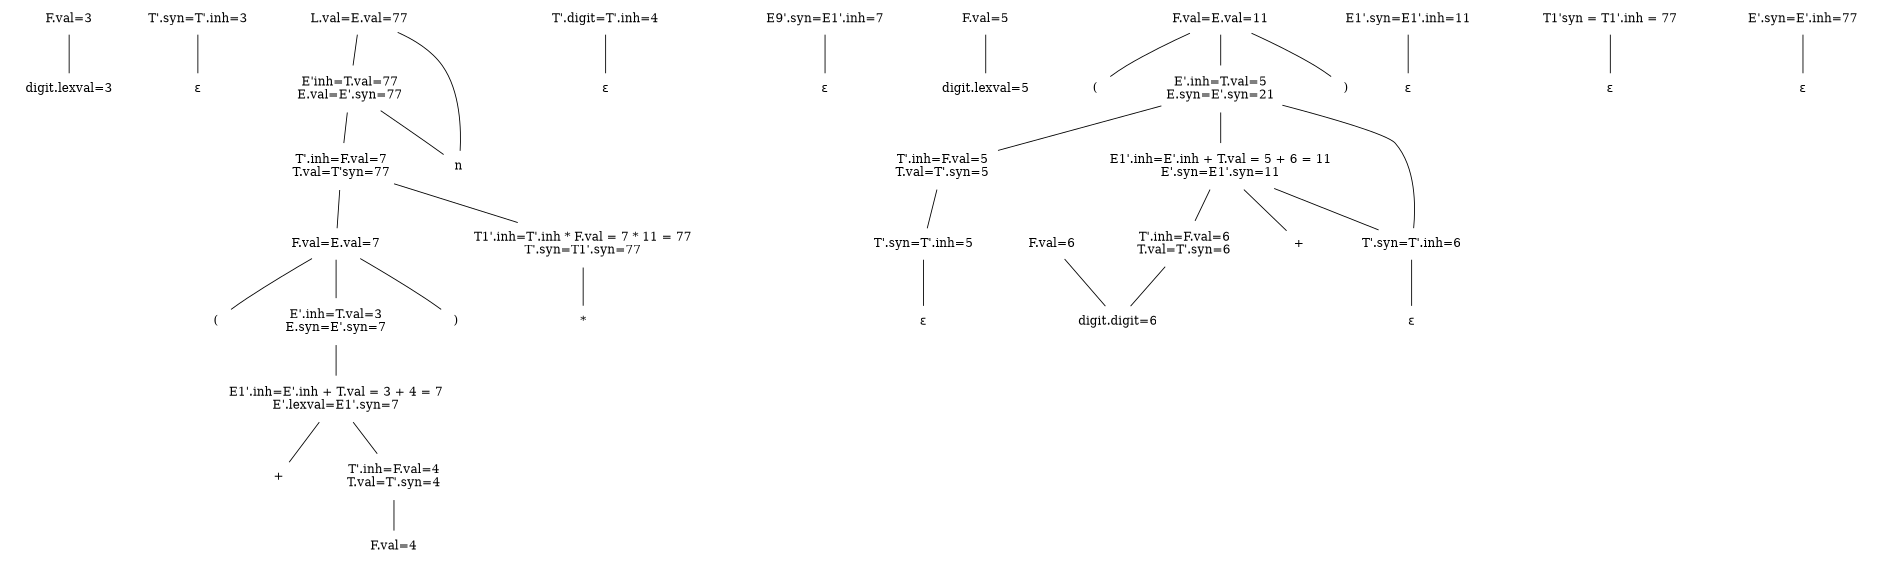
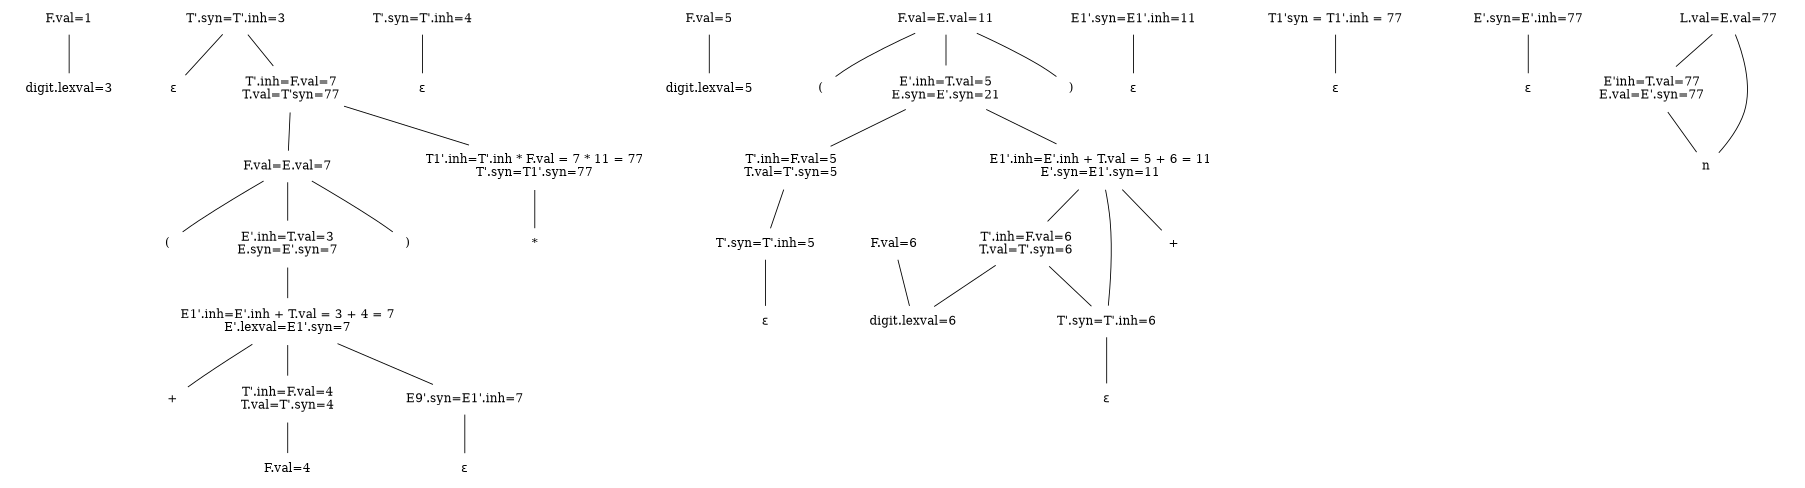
node "F.val=3": label "F.val=3" -> "F.val=1"
node "T'.digit=T'.inh=4": label "T'.digit=T'.inh=4" -> "T'.syn=T'.inh=4"
edge "E'inh=T.val=77 E.val=E'.syn=77" -- "T'.inh=F.val=7 T.val=T'syn=77": now "T'.syn=T'.inh=3" -- "T'.inh=F.val=7 T.val=T'syn=77"
edge "E'.inh=T.val=5 E.syn=E'.syn=21" -- "T'.syn=T'.inh=6": now "T'.inh=F.val=6 T.val=T'.syn=6" -- "T'.syn=T'.inh=6"
node "digit.digit=6": label "digit.digit=6" -> "digit.lexval=6"
edge "E1'.inh=E'.inh + T.val = 3 + 4 = 7 E'.lexval=E1'.syn=7" -- "E9'.syn=E1'.inh=7": added
